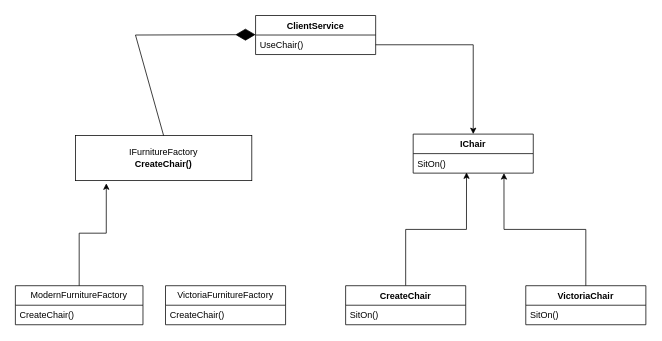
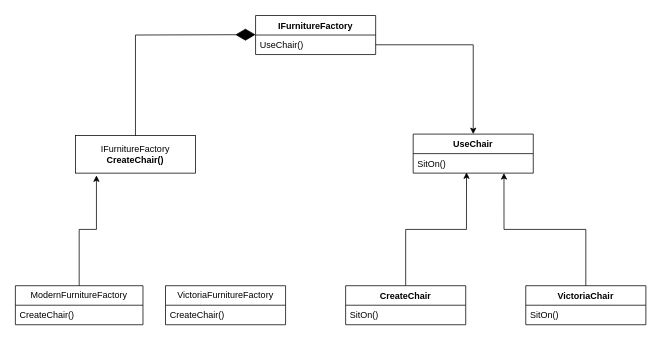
node "ClientService": label "ClientService" -> "IFurnitureFactory"
node "IChair": label "IChair" -> "UseChair"
node "IFurnitureFactory CreateChair()": size 176x45 -> 120x38
